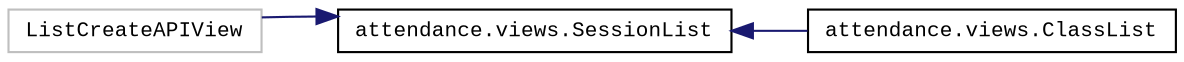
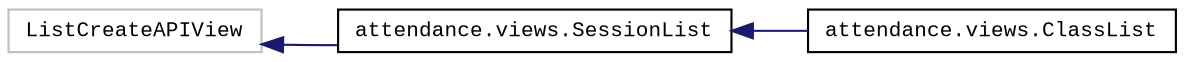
edge "ListCreateAPIView" -> "attendance.views.SessionList": reversed
